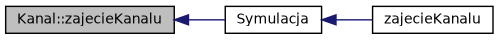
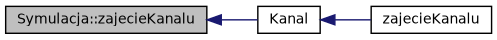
node "Kanal::zajecieKanalu": label "Kanal::zajecieKanalu" -> "Symulacja::zajecieKanalu"
node "Symulacja": label "Symulacja" -> "Kanal"
